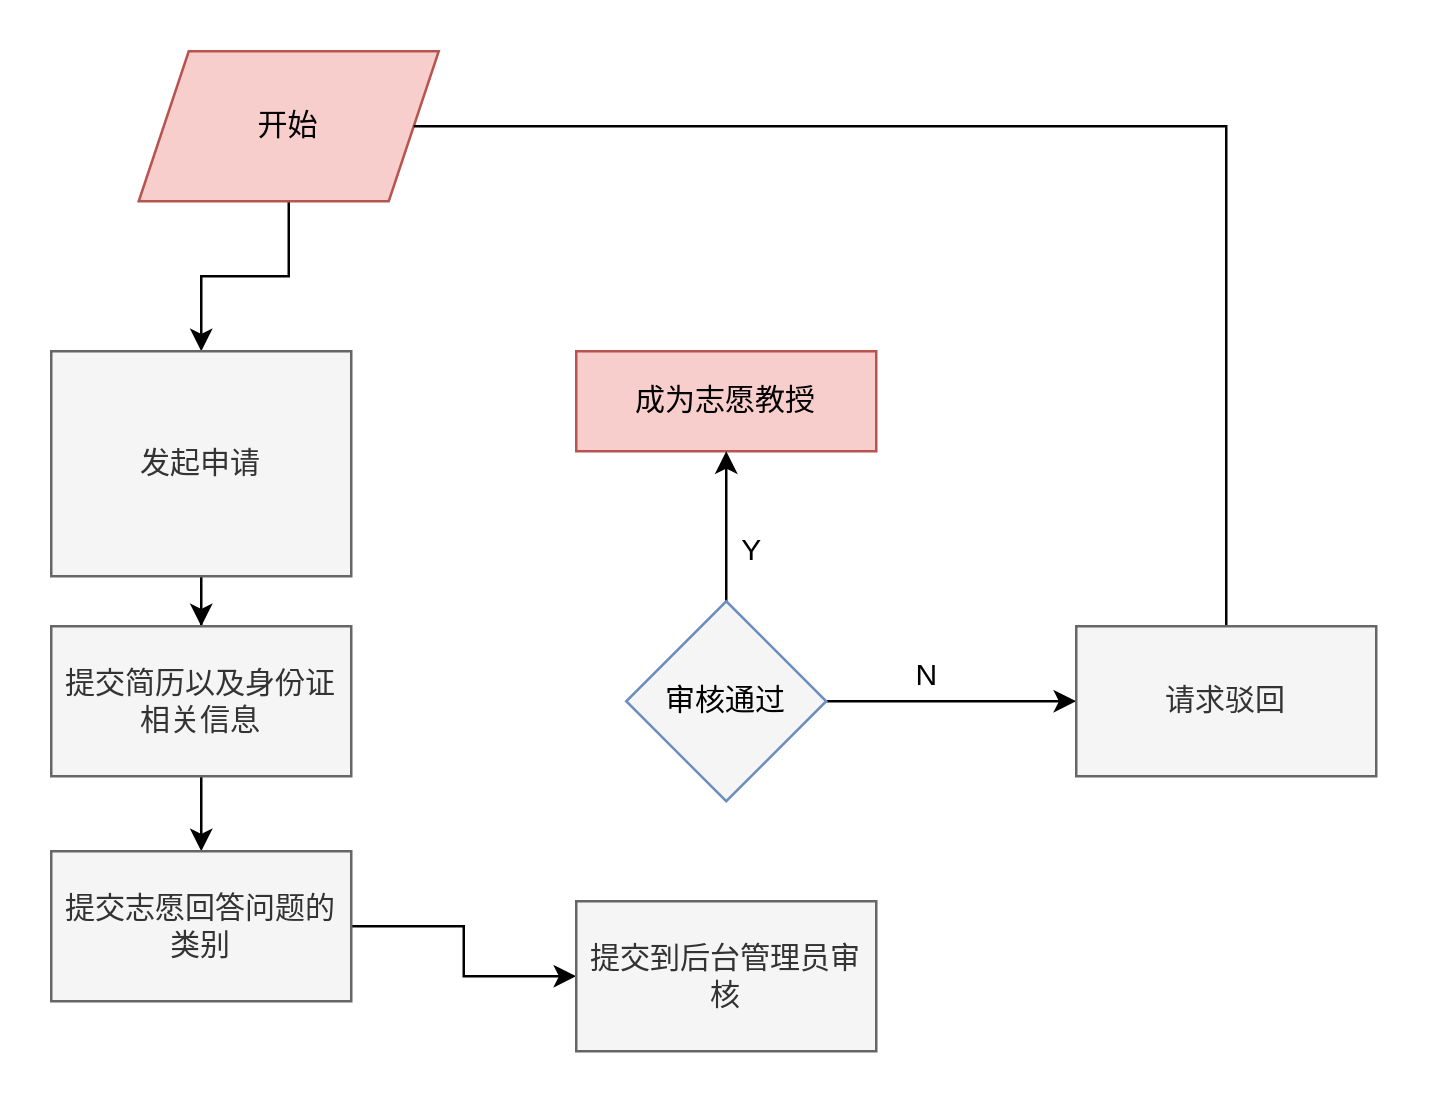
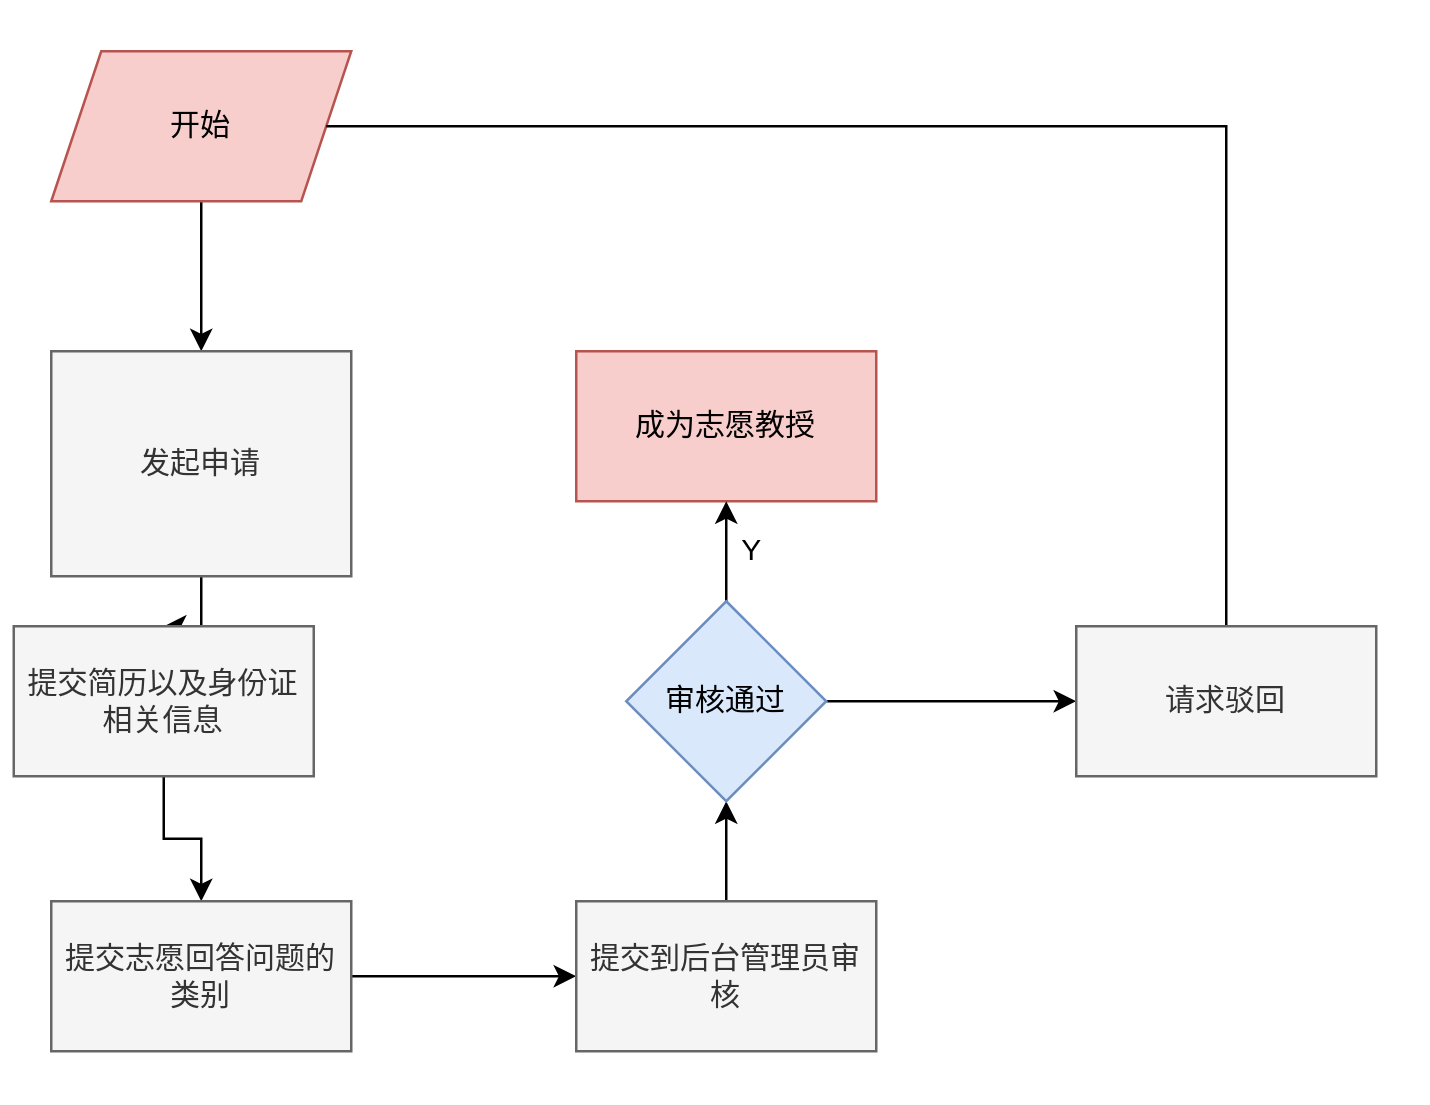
node "开始": moved (289, 126) -> (201, 126)
node "成为志愿教授": size 300x100 -> 300x150
node "N": removed
node "提交简历以及身份证相关信息": moved (201, 701) -> (164, 701)
node "审核通过": fillcolor #f5f5f5 -> #dae8fc
edge "提交到后台管理员审核" -> "审核通过": added
node "提交志愿回答问题的类别": moved (201, 926) -> (201, 976)
